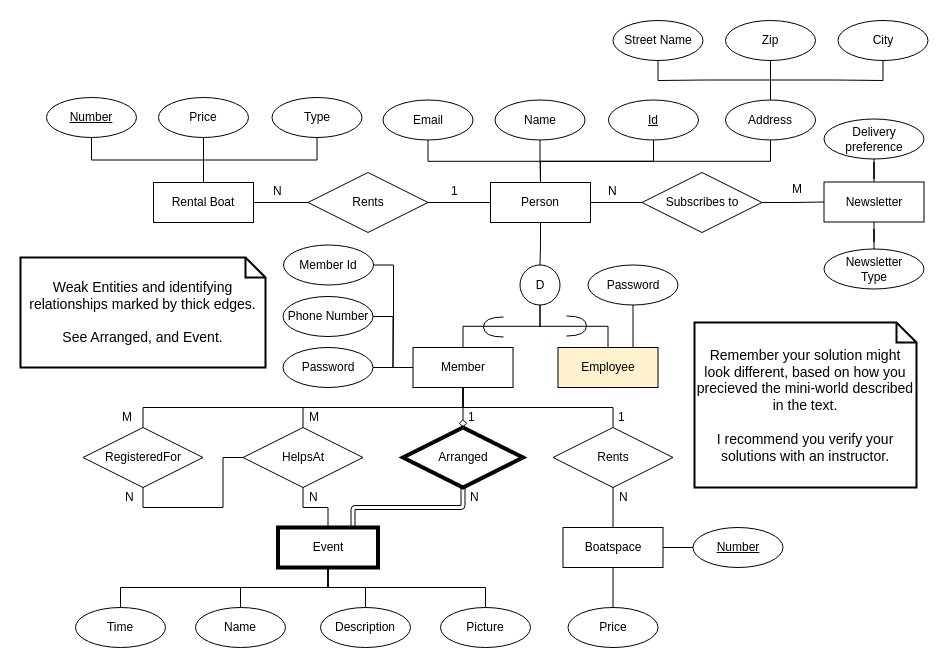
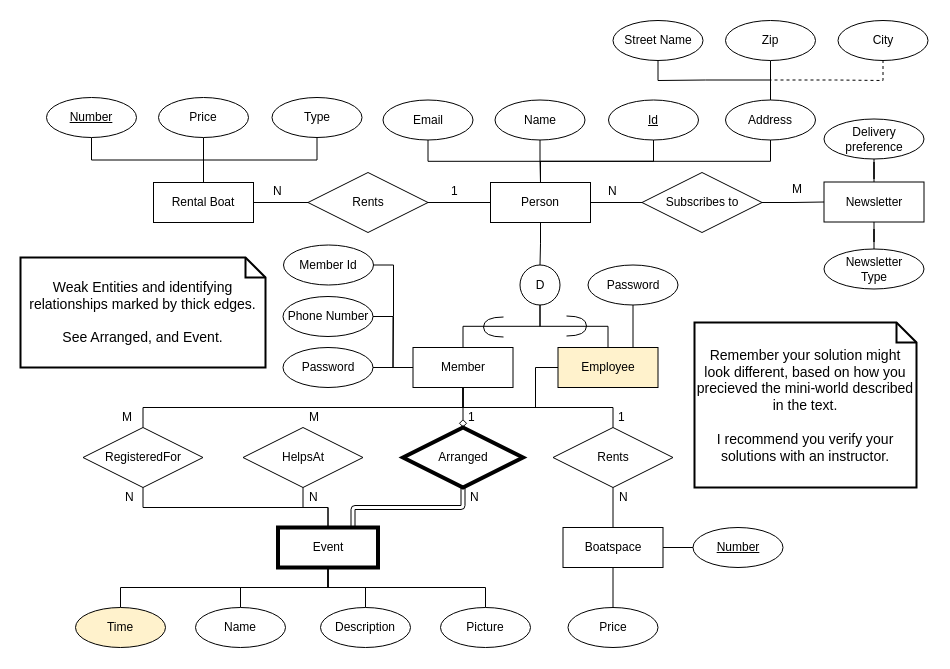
edge "City" -- "Address": style solid -> dashed
edge "Member" -- "HelpsAt": now "Member" -- "Employee"
edge "RegisteredFor" -- "HelpsAt": now "RegisteredFor" -- "Event"
node "Time": fillcolor #ffffff -> #fff2cc
